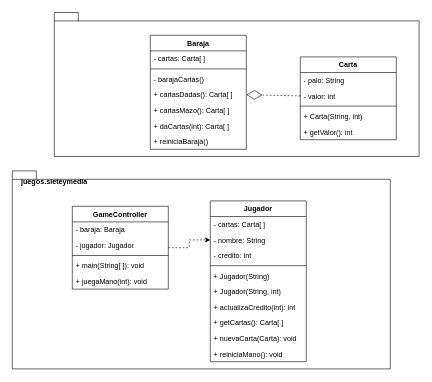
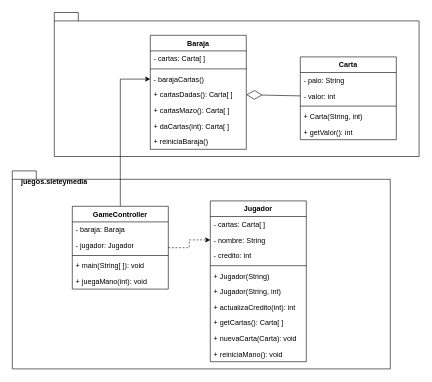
edge "GameController" -> "- barajaCartas()": added
edge "- valor: int" -> "+ cartasDadas(): Carta[ ]": style dashed -> solid
